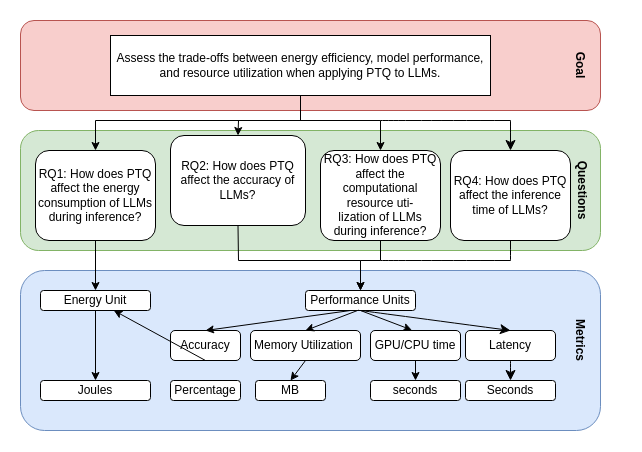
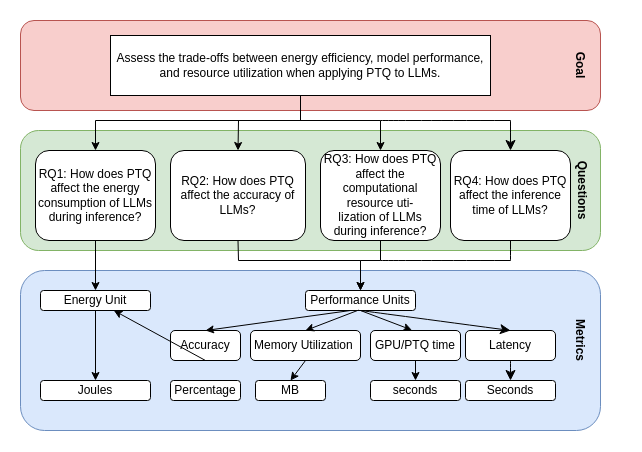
node "RQ2: How does PTQ affect the accuracy of LLMs?": moved (238, 181) -> (238, 196)
node "GPU/CPU time": label "GPU/CPU time" -> "GPU/PTQ time"
